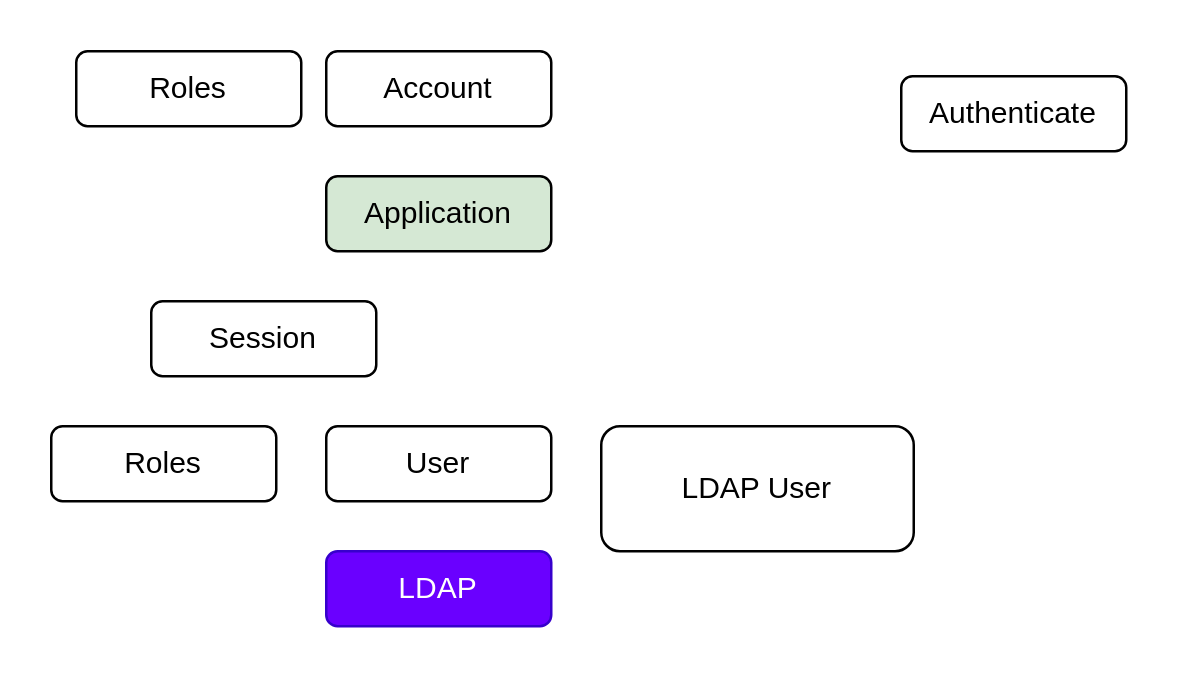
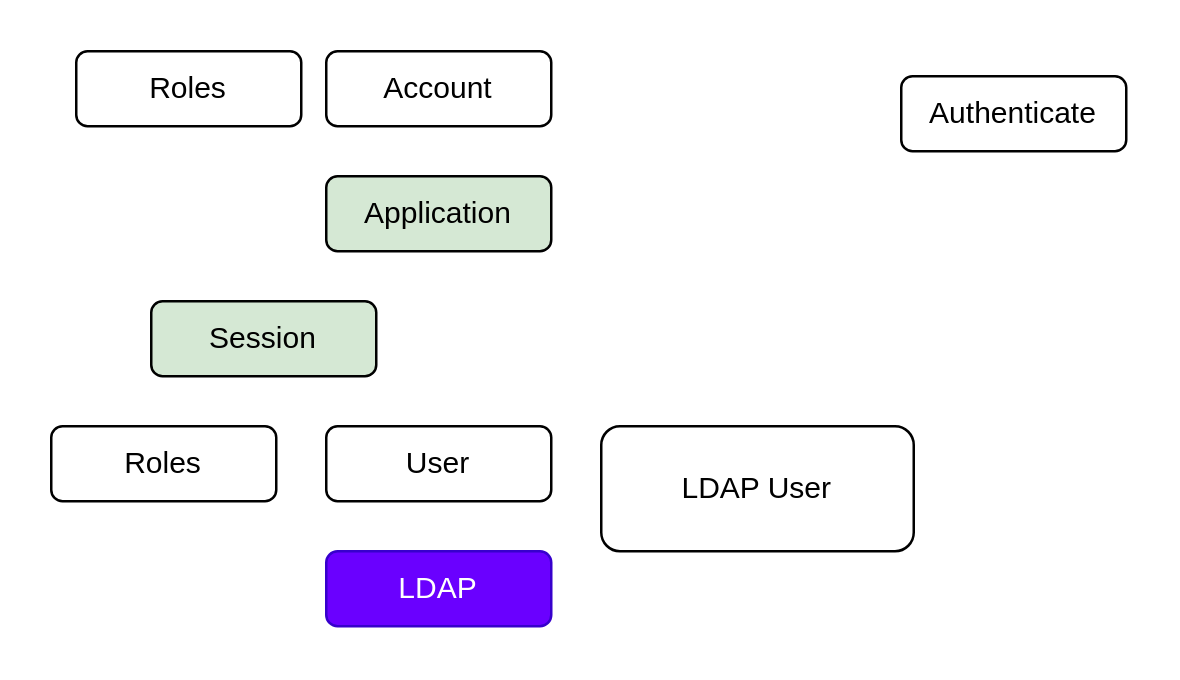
node "Session": fillcolor #ffffff -> #d5e8d4
